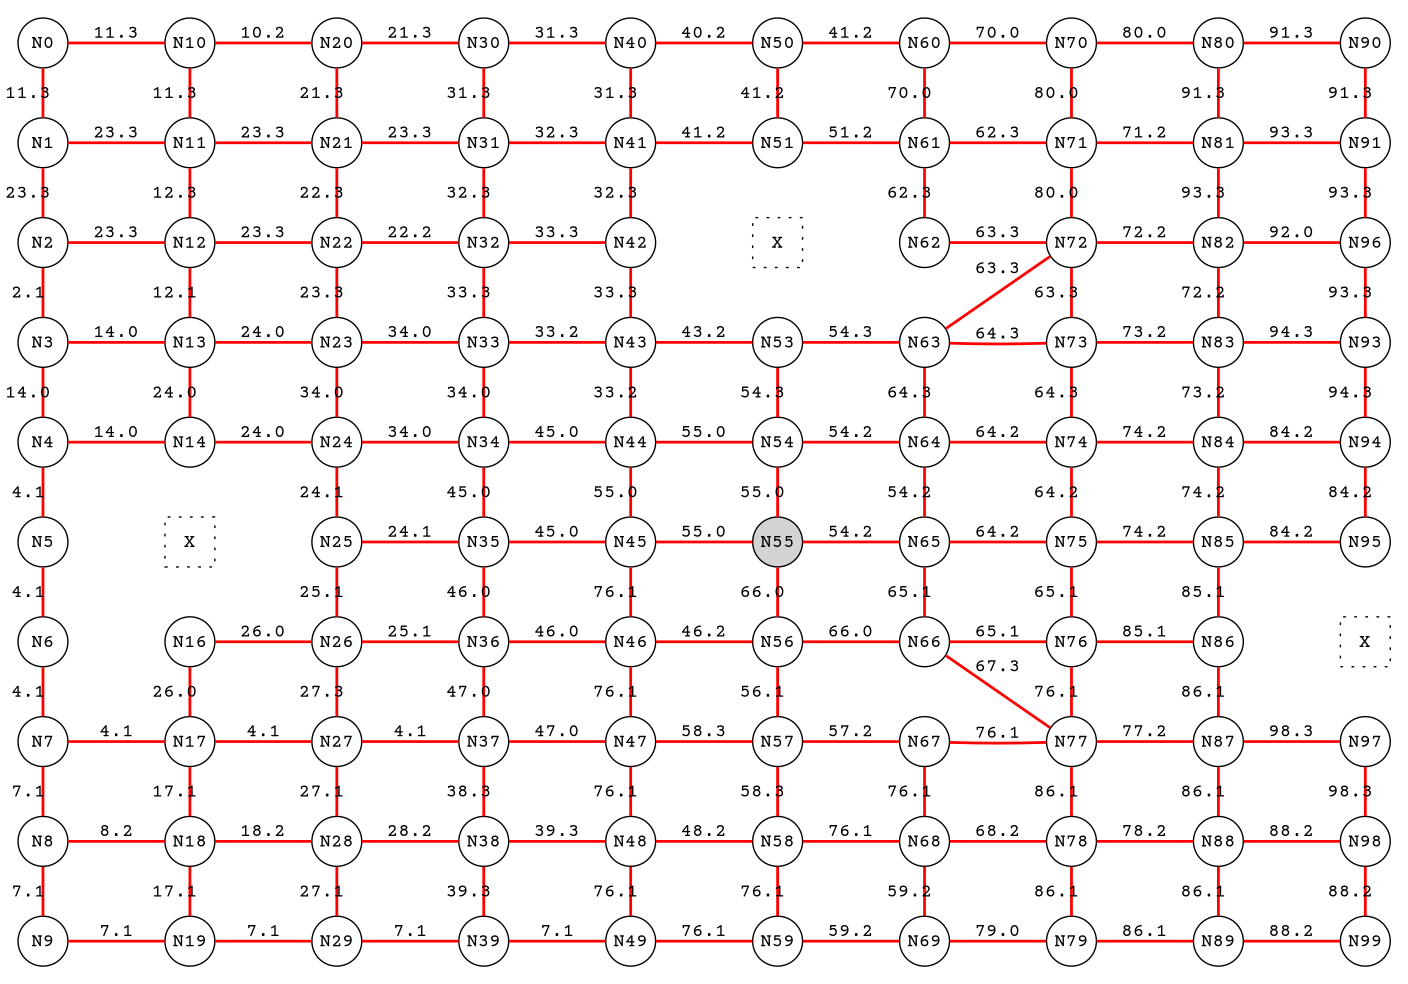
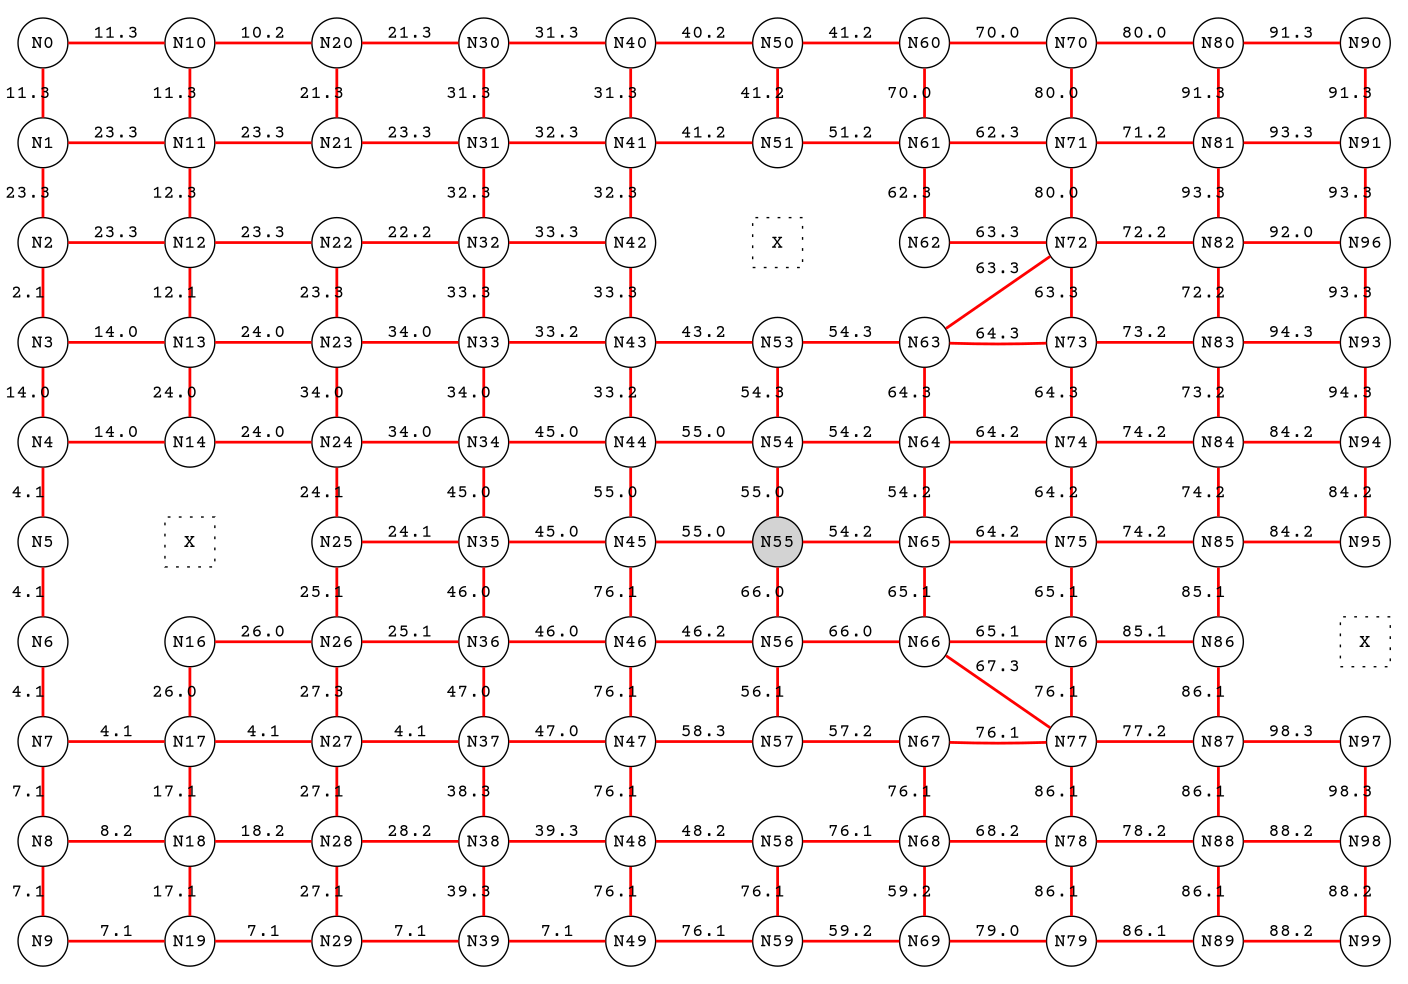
edge "N21" -- "N22": removed, label "22.3"
edge "N57" -- "N58": removed, label "58.3"
